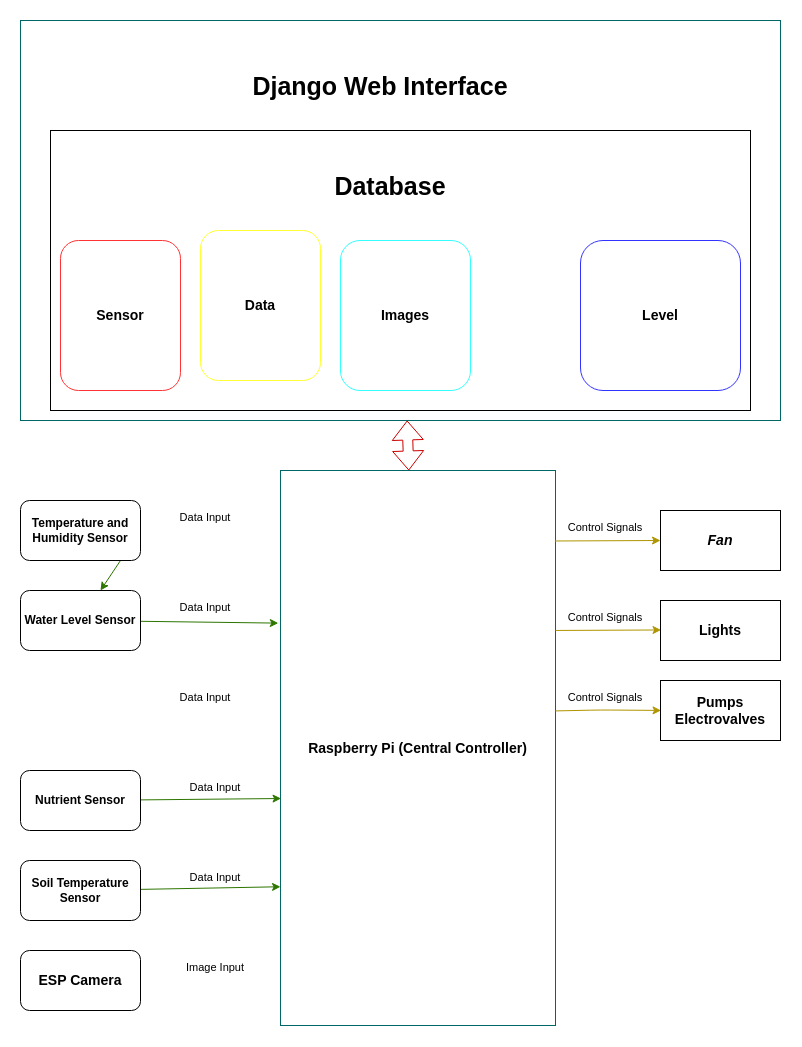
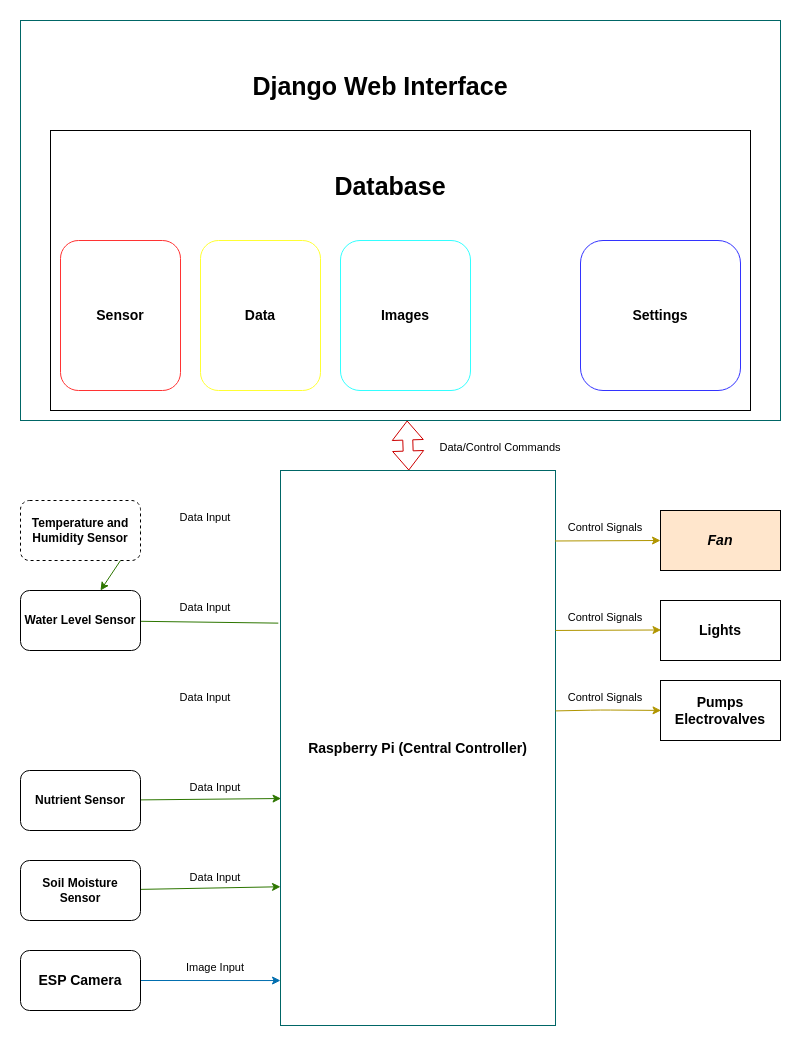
node "Data": moved (261, 306) -> (261, 316)
node "Level": label "Level" -> "Settings"
node "Data/Control Commands": added
node "Temperature and Humidity Sensor": style solid -> dashed
node "Fan": fillcolor #ffffff -> #ffe6cc
edge "Water Level Sensor" -> "Raspberry Pi (Central Controller)": arrowhead classic -> none
node "Soil Temperature Sensor": label "Soil Temperature Sensor" -> "Soil Moisture Sensor"
edge "ESP Camera" -> "Raspberry Pi (Central Controller)": added
